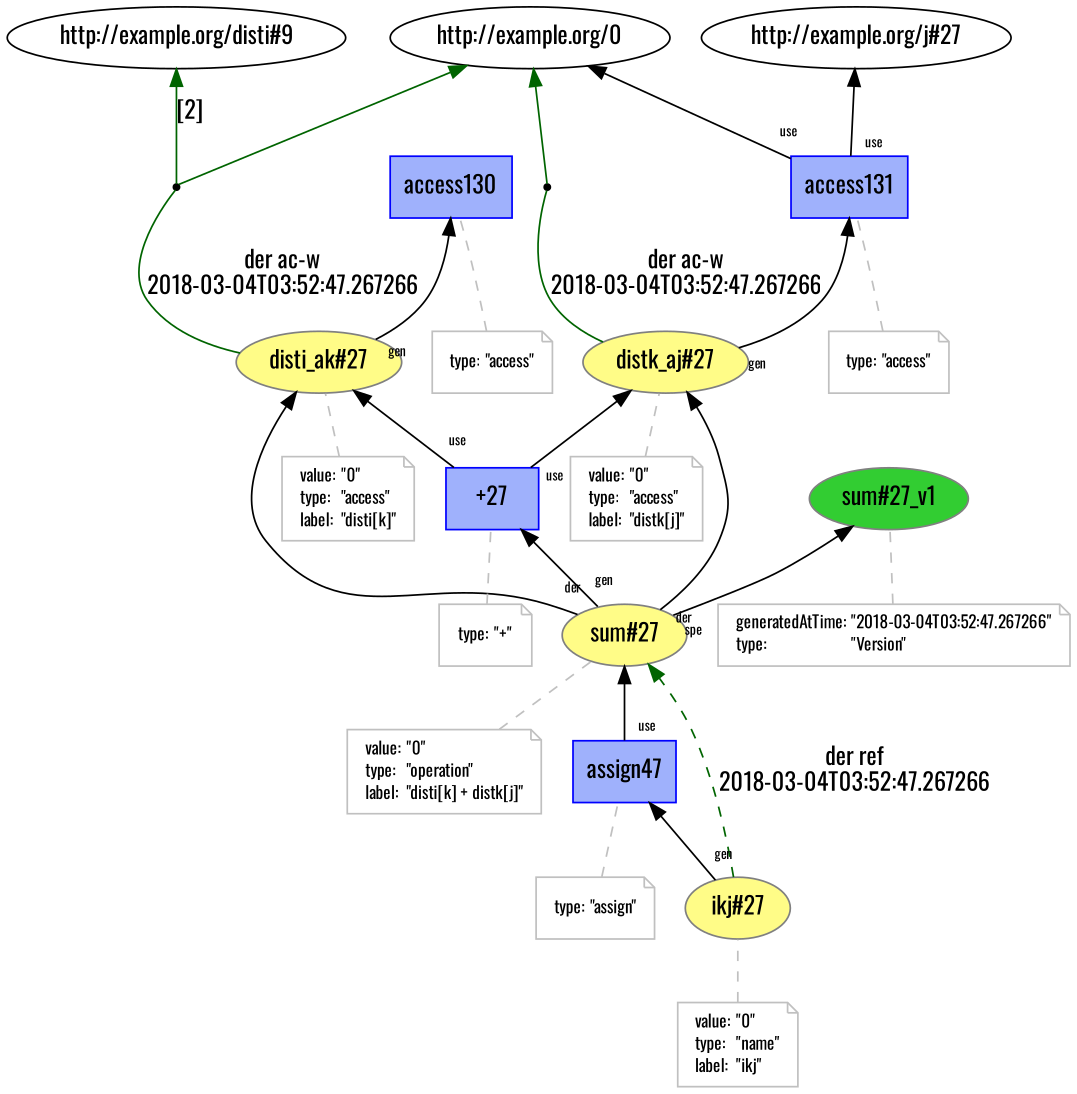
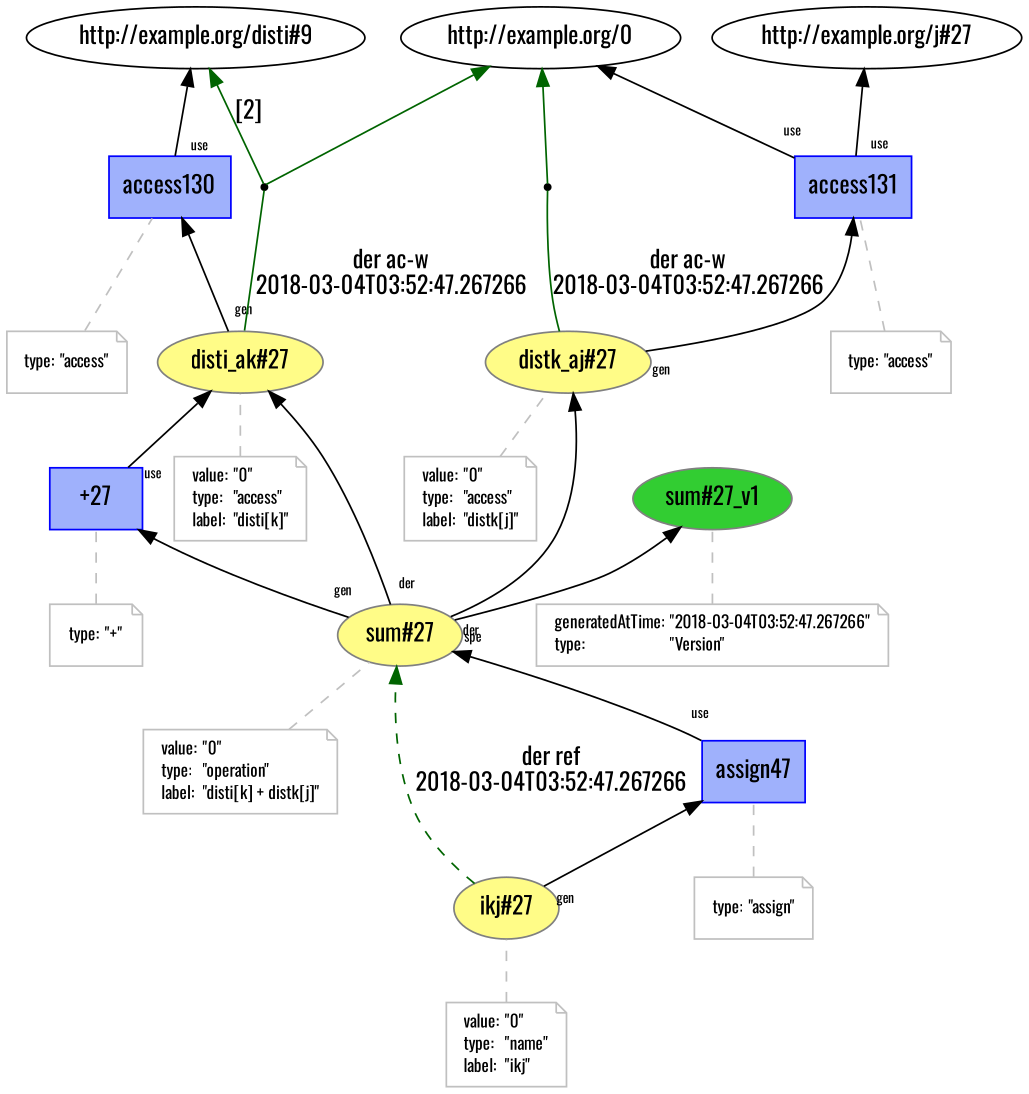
edge "access130" -> "http://example.org/disti#9": added
edge "+27" -> "distk_aj#27": removed
